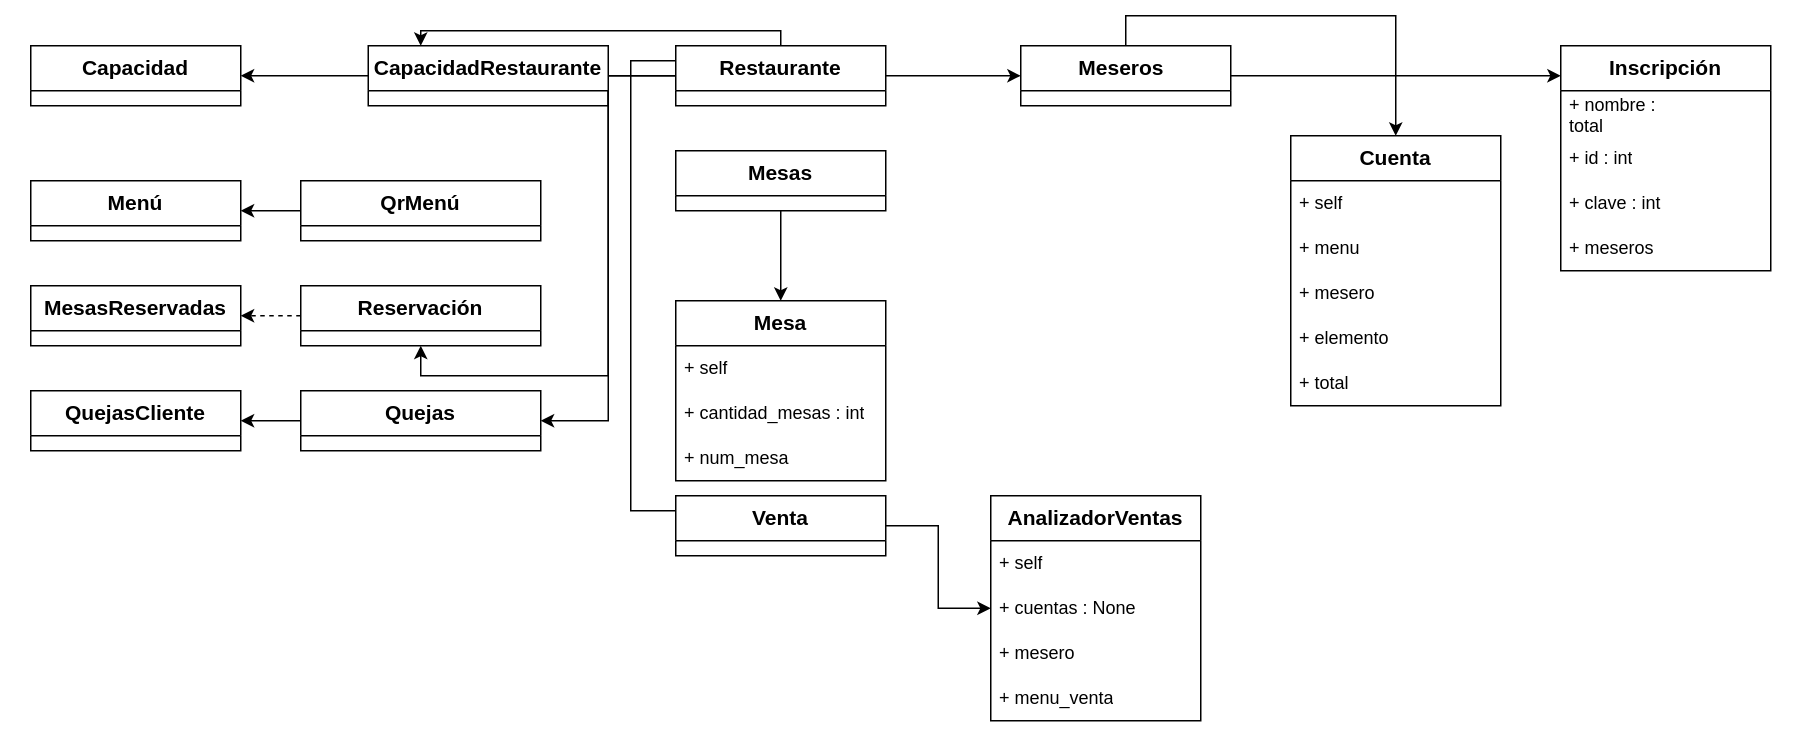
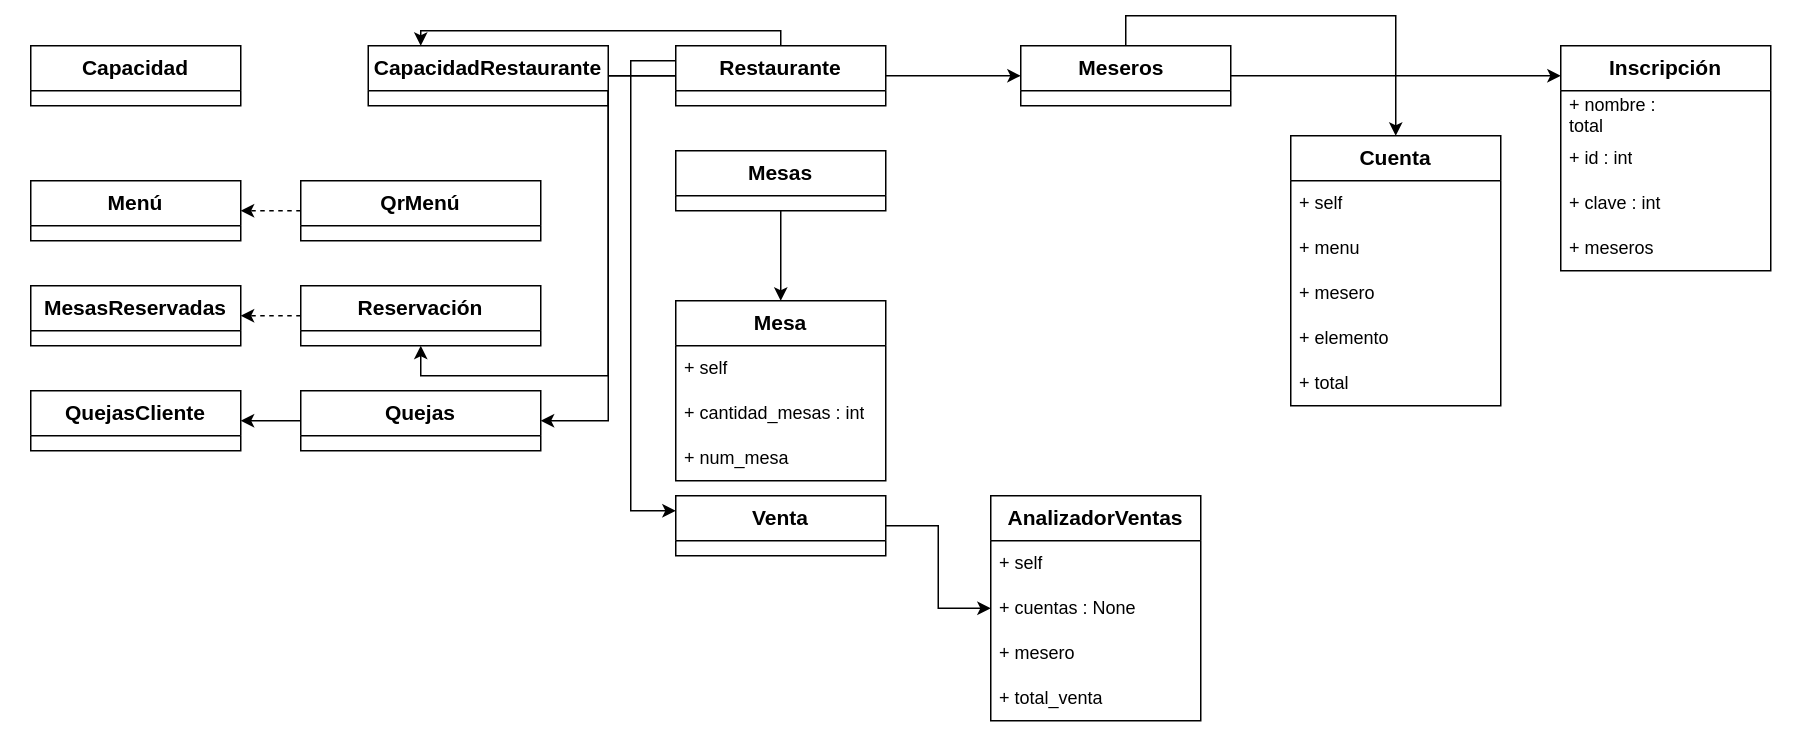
edge "CapacidadRestaurante" -> "Capacidad": removed
edge "QrMenú" -> "Menú": style solid -> dashed
edge "Restaurante" -- "Venta": arrowhead none -> classic
node "+ menu_venta": label "+ menu_venta" -> "+ total_venta"
